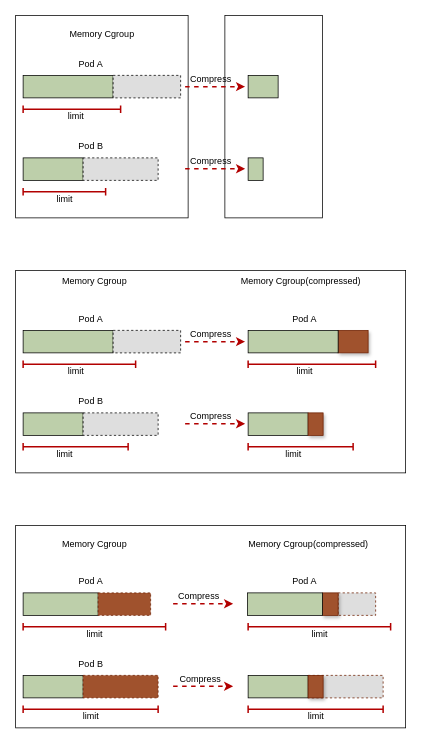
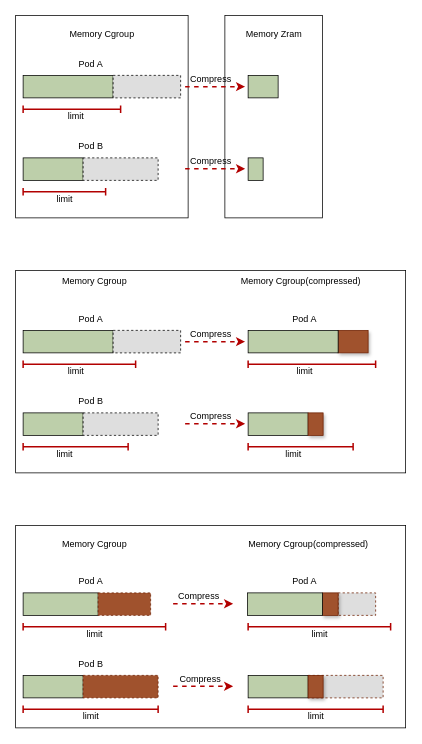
node "Memory Zram": added
